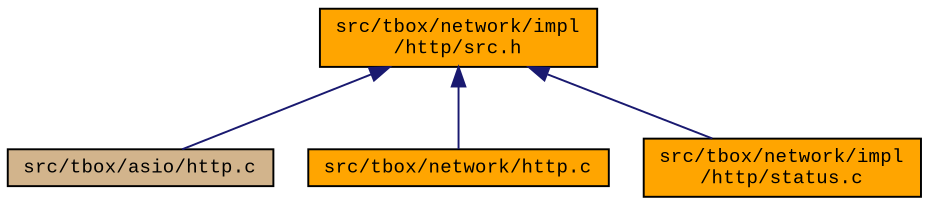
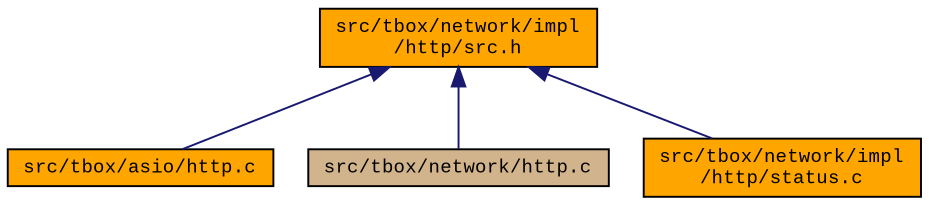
node "src/tbox/asio/http.c": fillcolor tan -> orange
node "src/tbox/network/http.c": fillcolor orange -> tan
